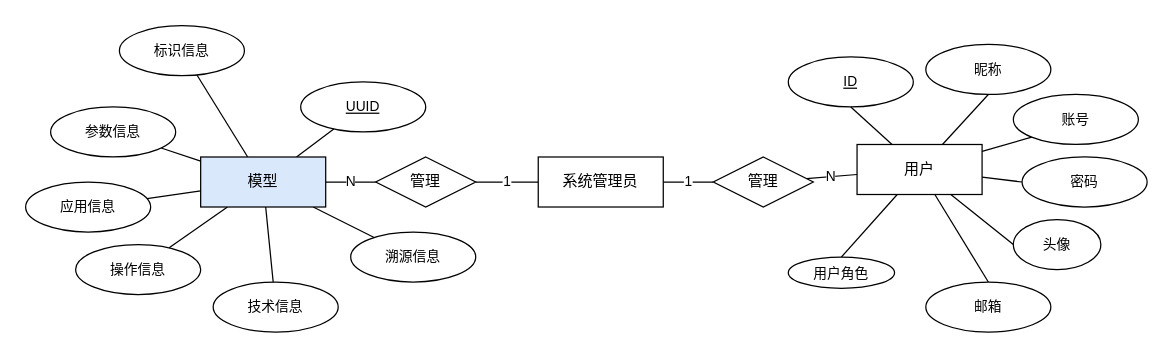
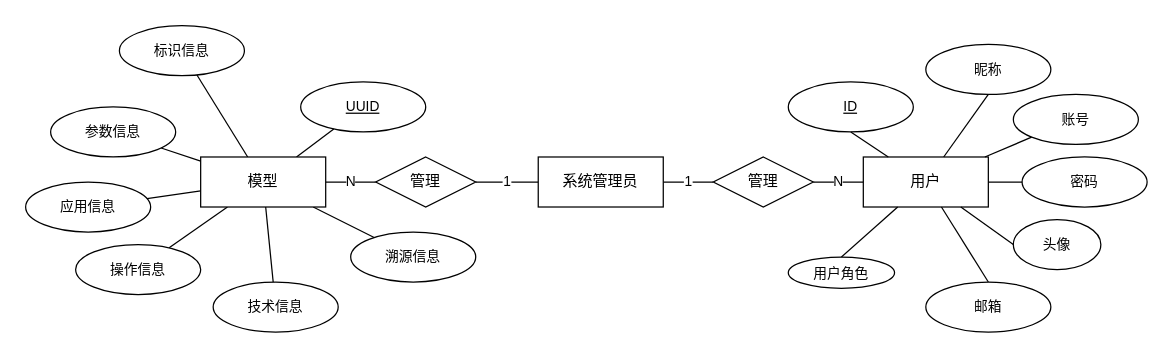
node "ID": moved (851, 82) -> (851, 107)
node "用户": moved (919, 169) -> (926, 182)
node "模型": fillcolor #dae8fc -> #ffffff
